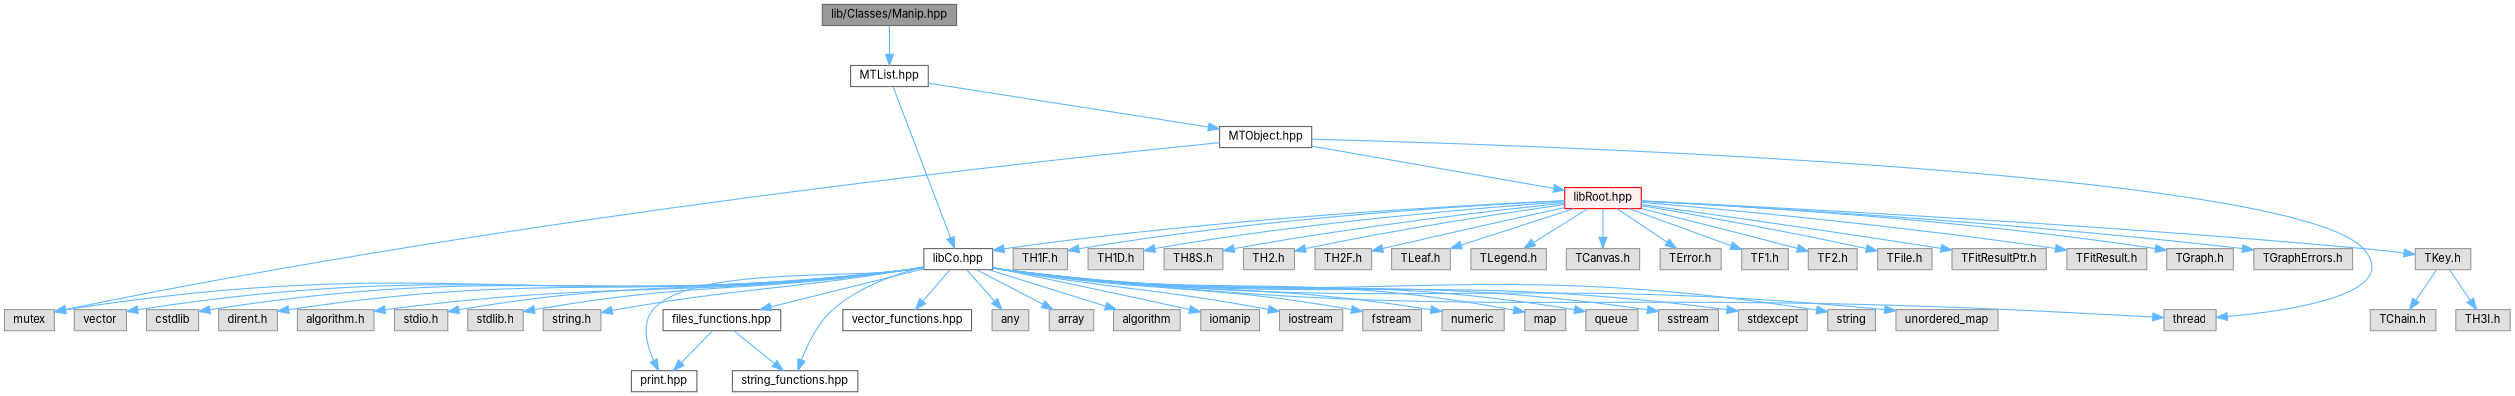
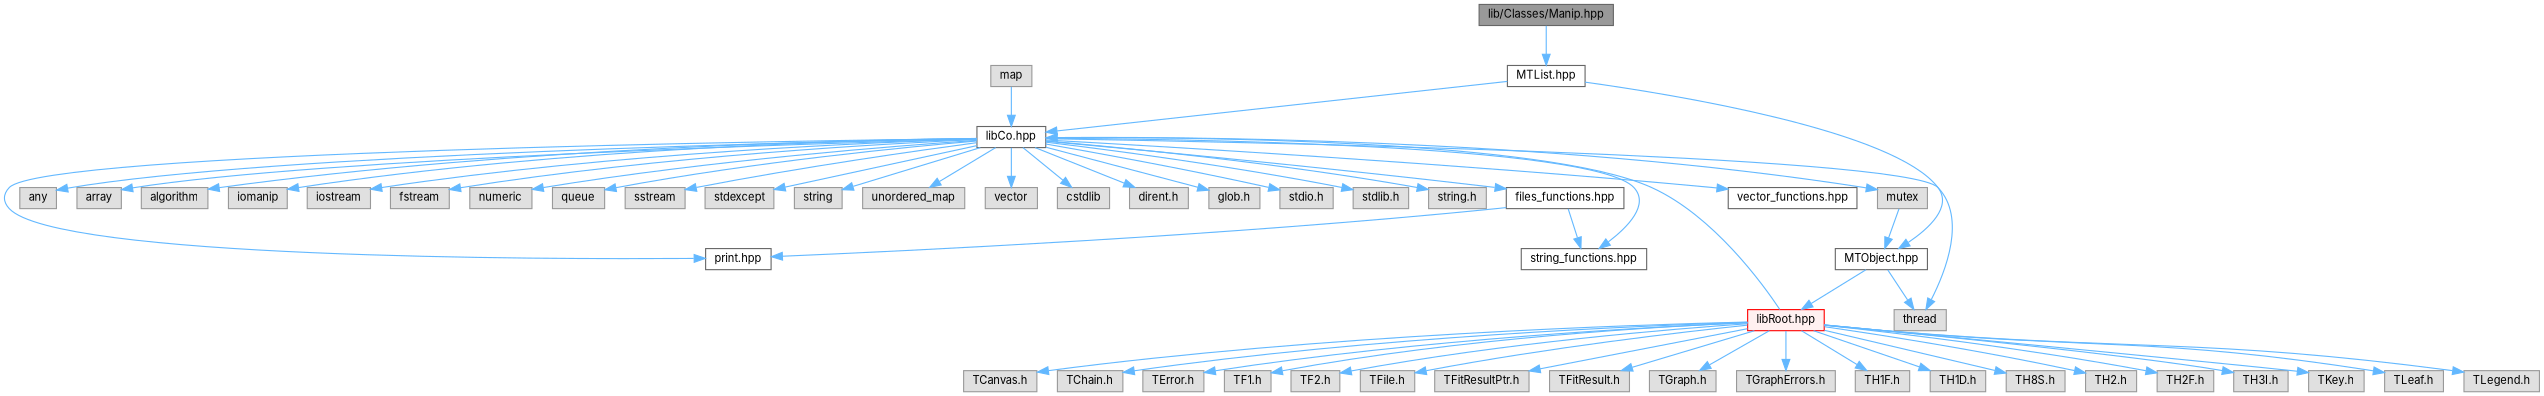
edge "MTObject.hpp" -> "mutex": reversed
edge "TKey.h" -> "TChain.h": now "libRoot.hpp" -> "TChain.h"
edge "TKey.h" -> "TH3I.h": now "libRoot.hpp" -> "TH3I.h"
edge "libCo.hpp" -> "map": reversed
node "algorithm.h": label "algorithm.h" -> "glob.h"
